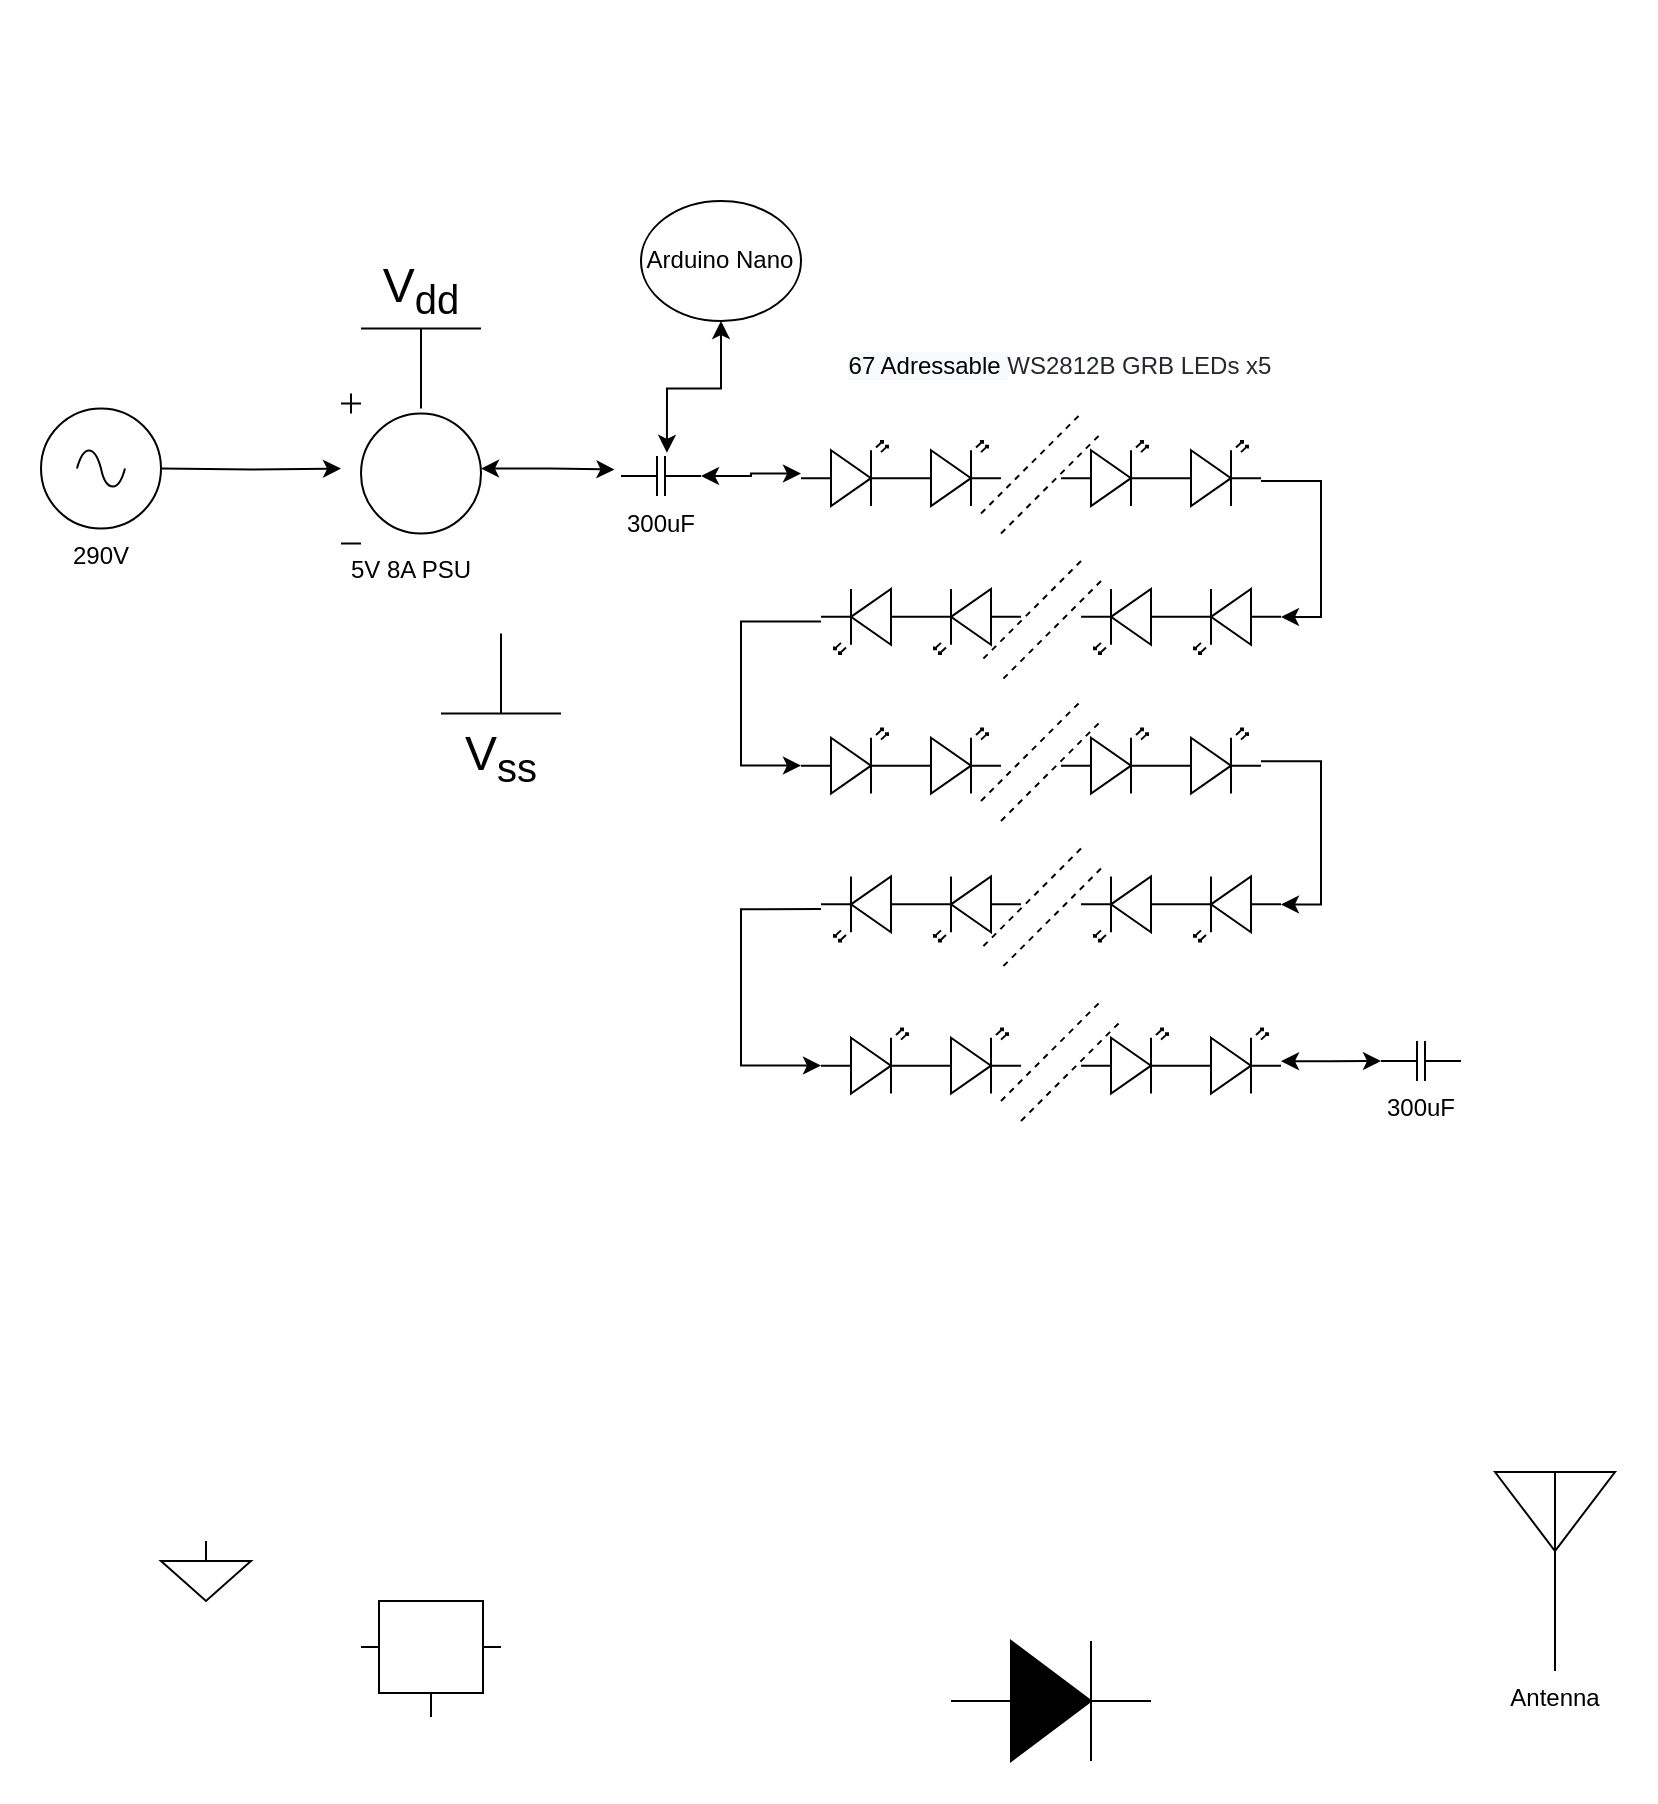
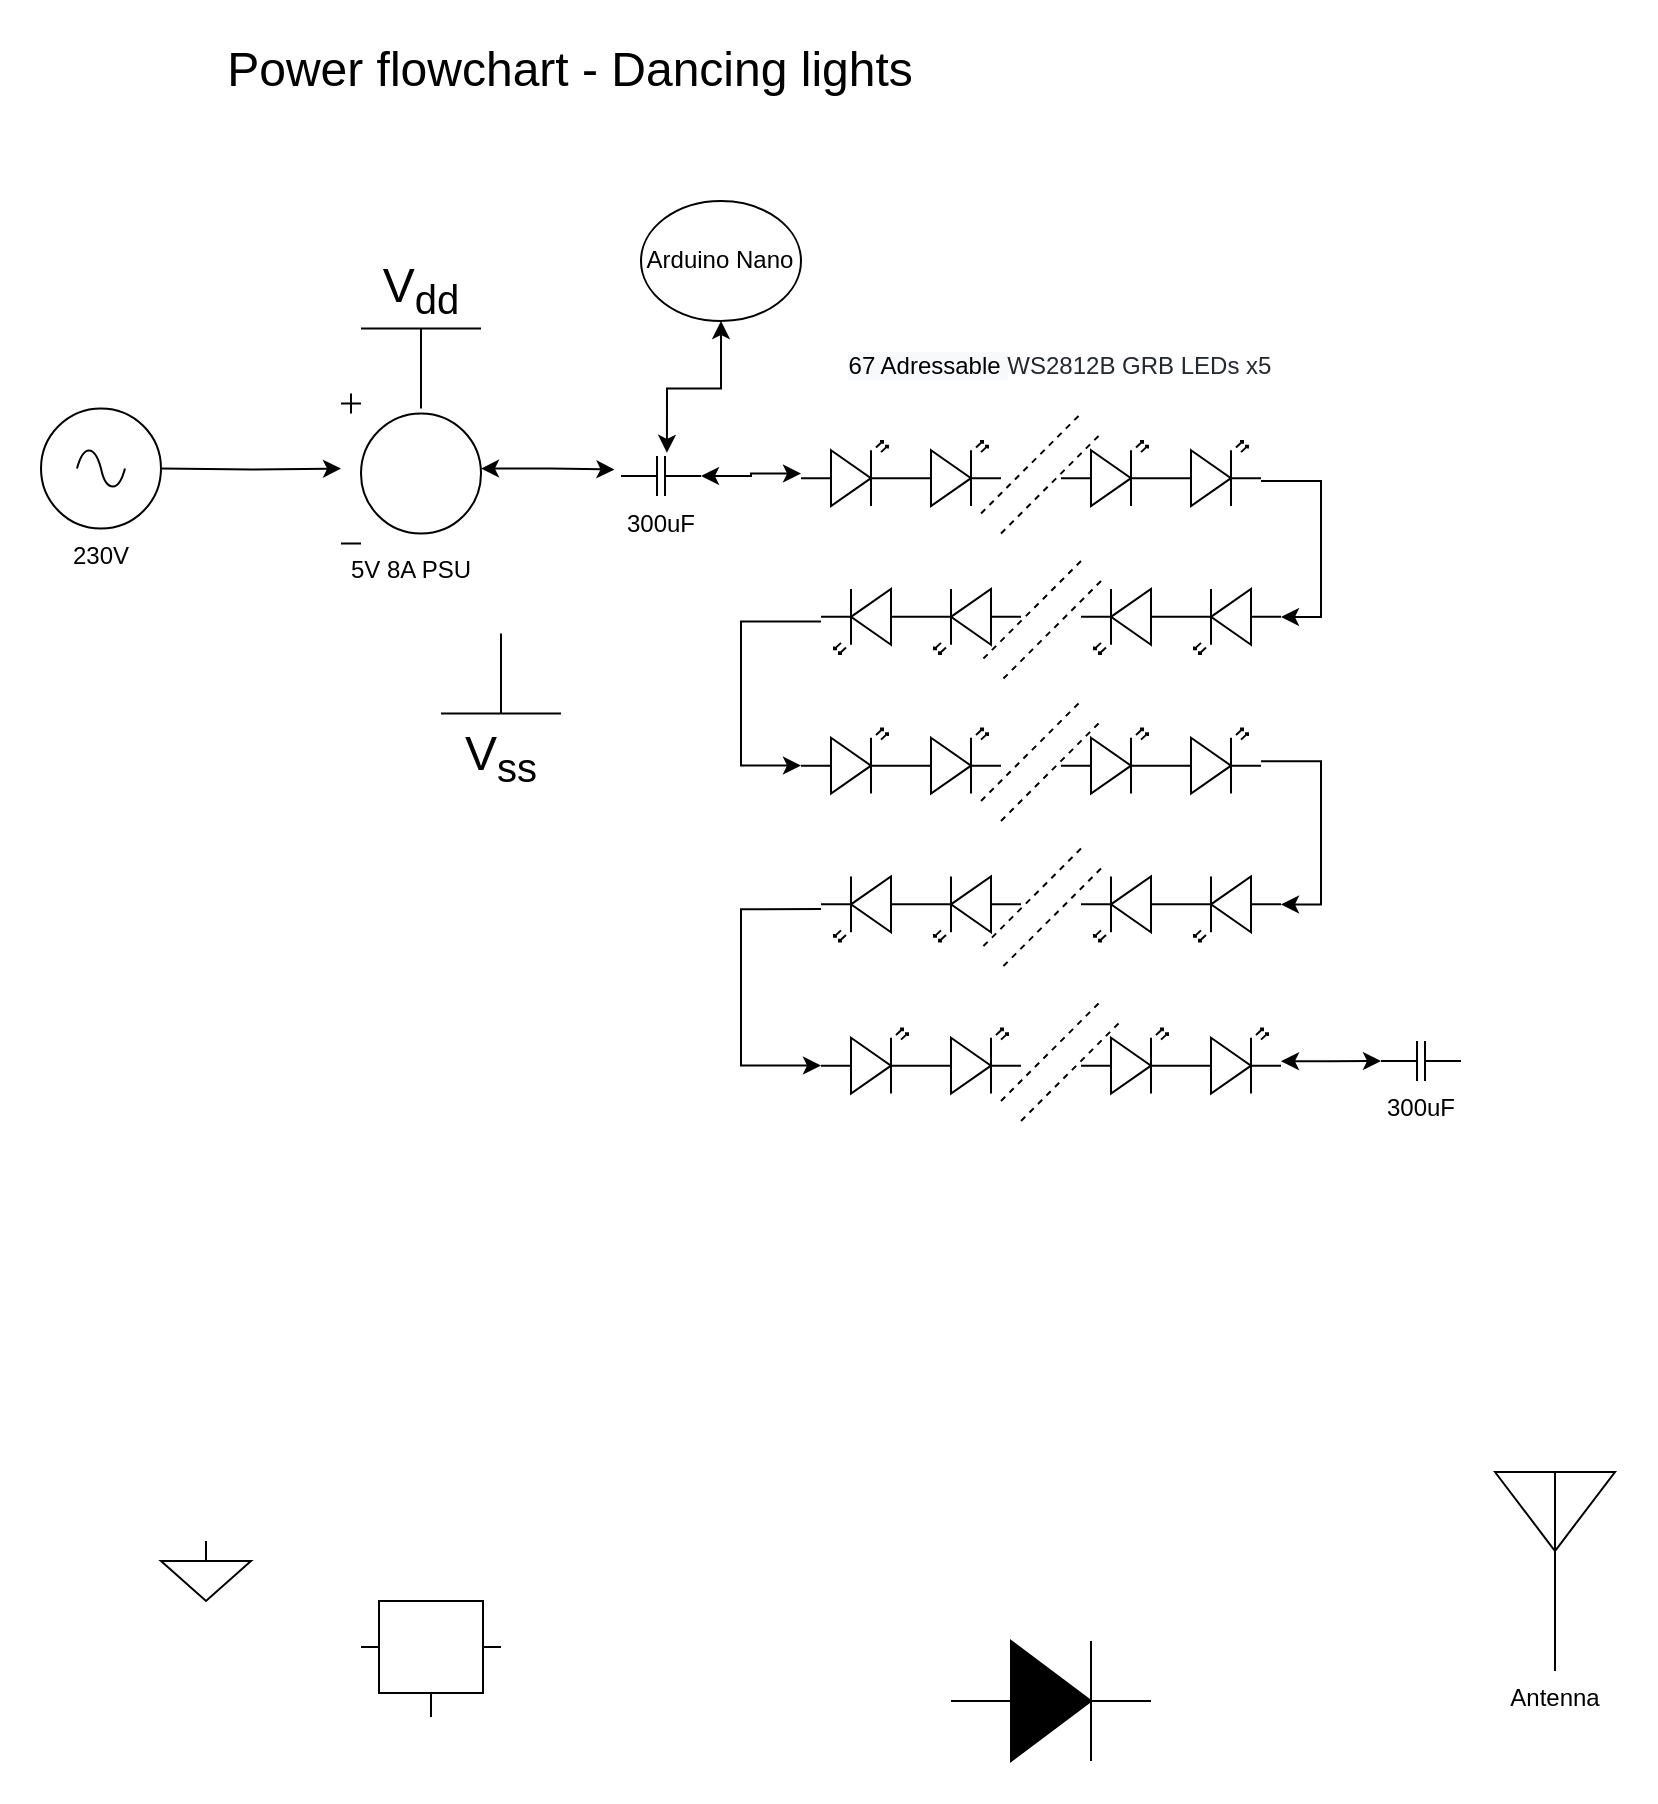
node "Power flowchart - Dancing lights": added
node "290V": label "290V" -> "230V"
